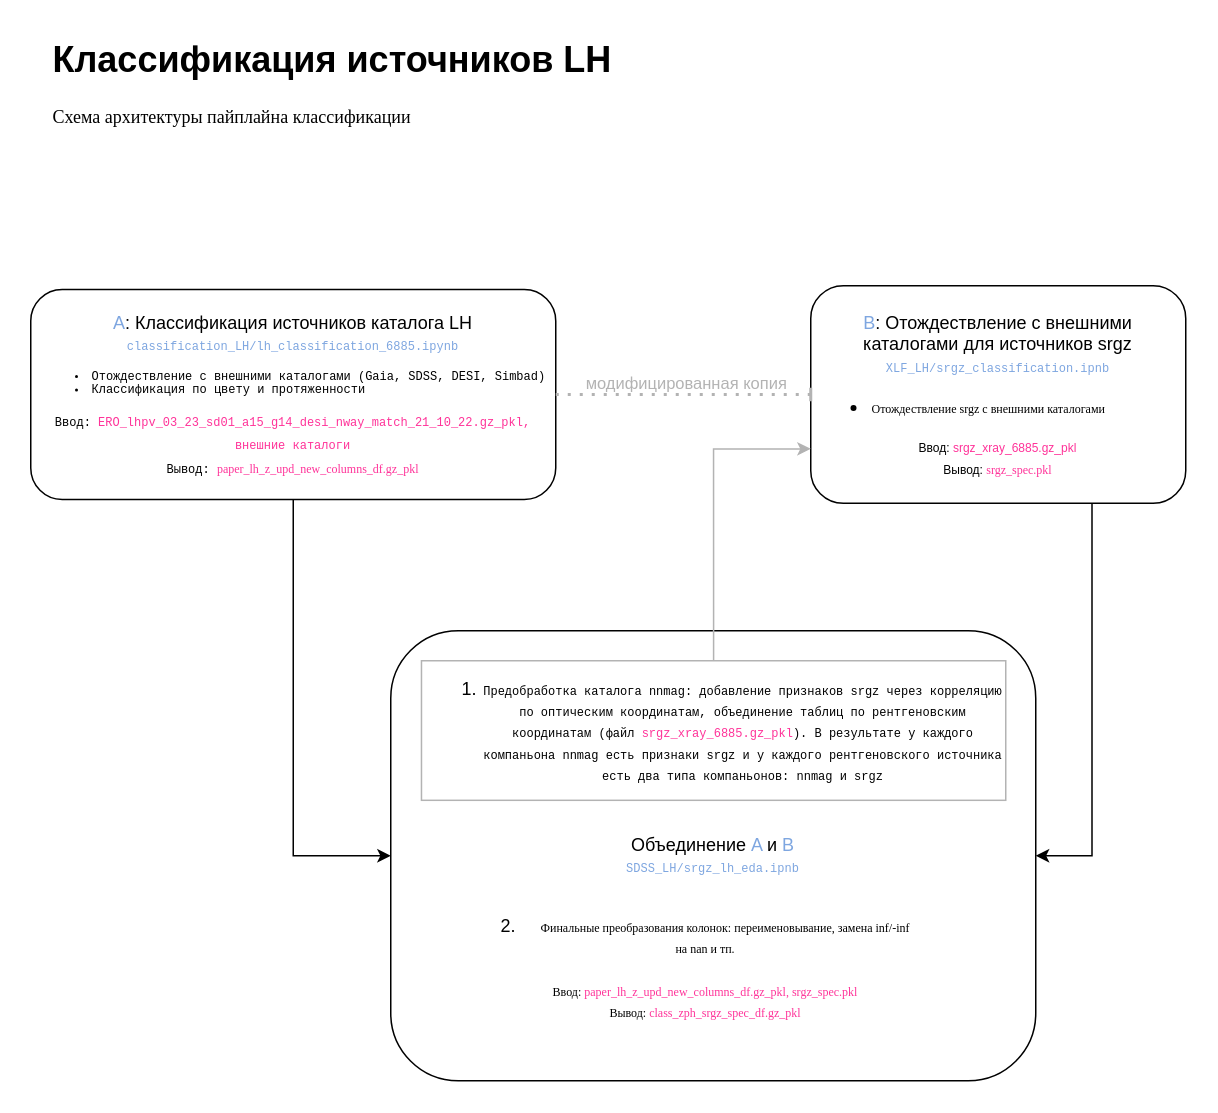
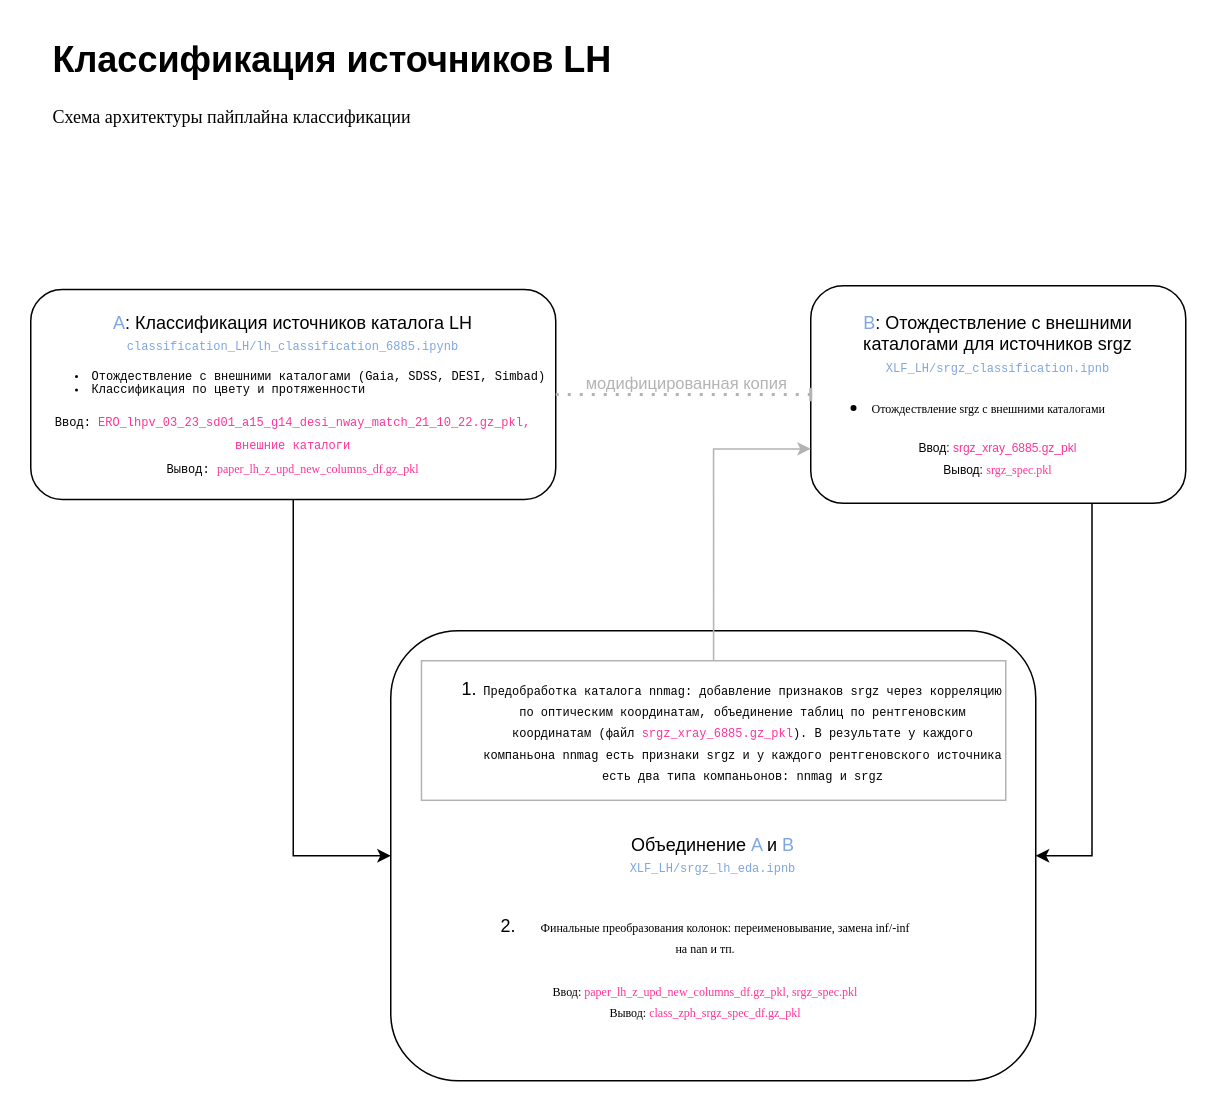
node "Объединение A и B SDSS_LH/srgz_lh_eda.ipnb": label "Объединение A и B SDSS_LH/srgz_lh_eda.ipnb" -> "Объединение A и B XLF_LH/srgz_lh_eda.ipnb"
